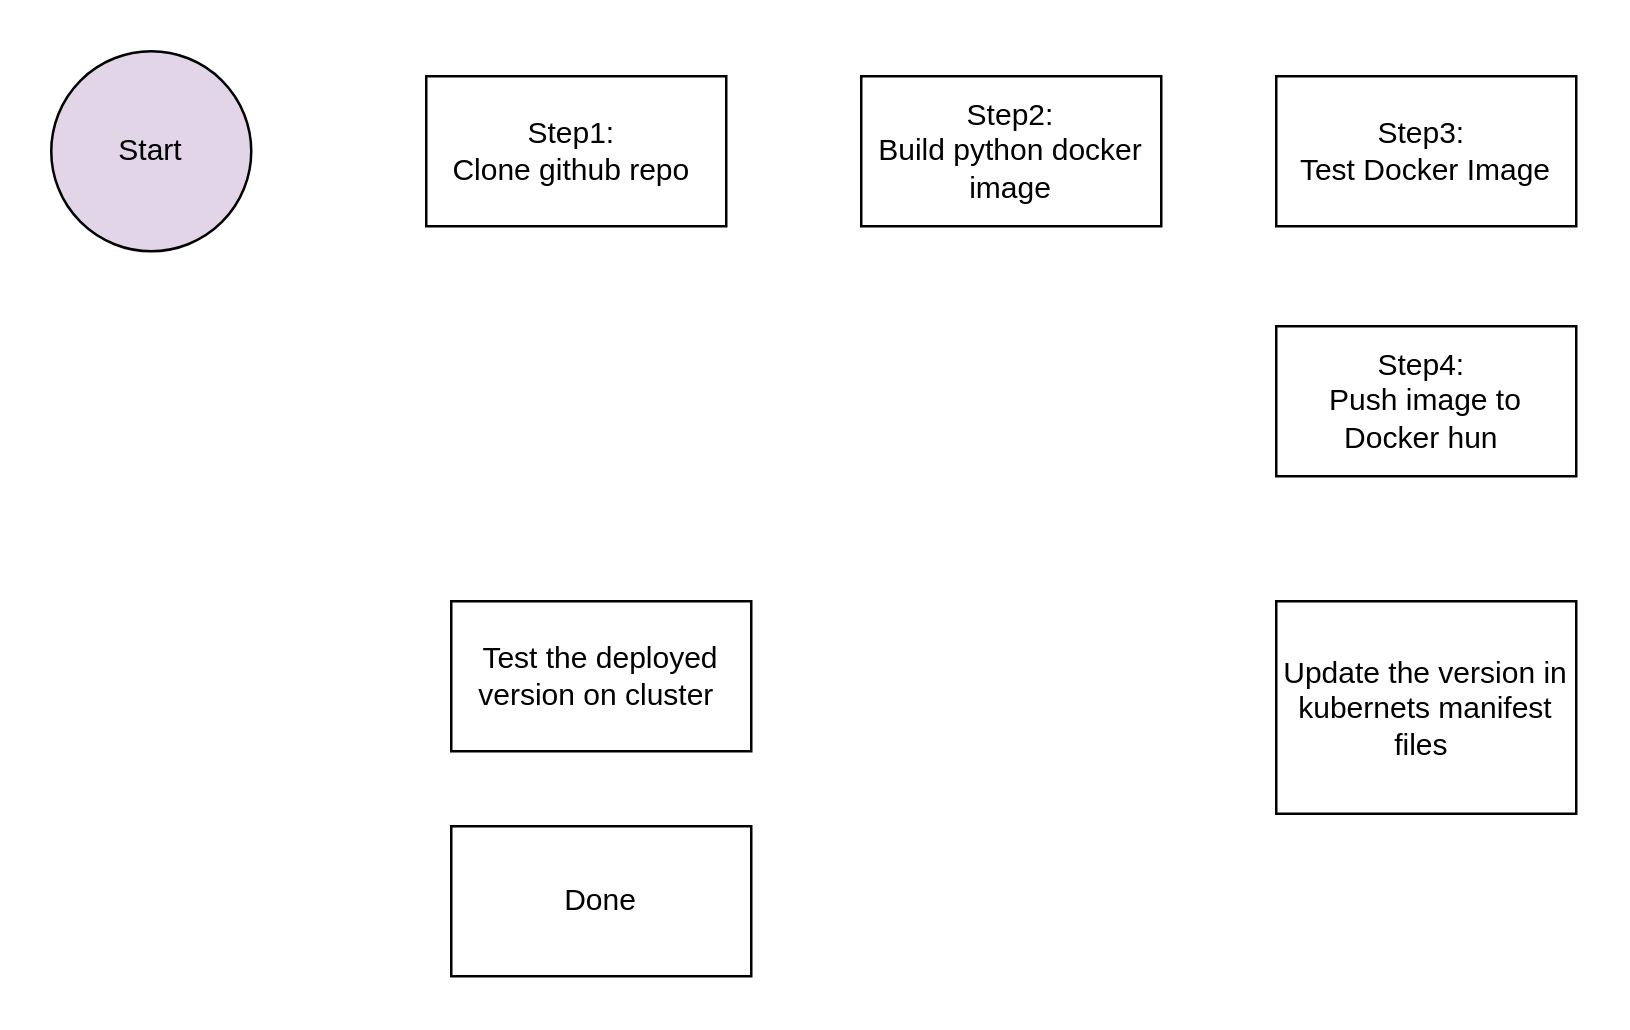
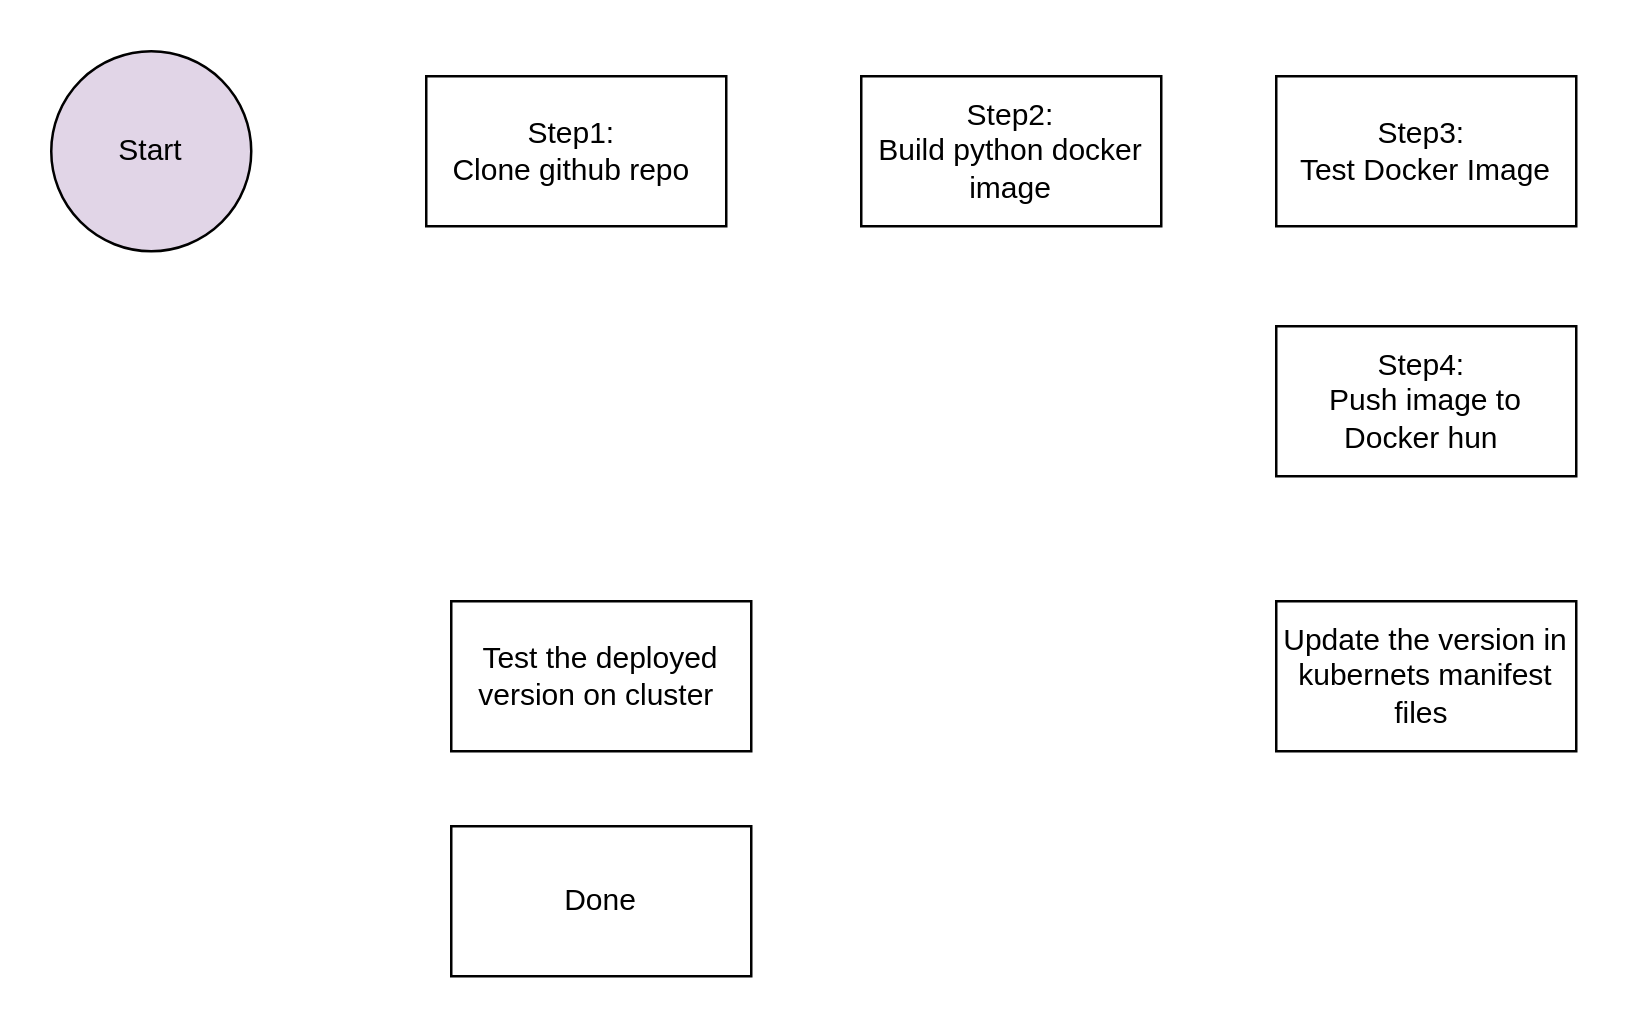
node "Update the version in kubernets manifest files": size 300x213 -> 300x150
